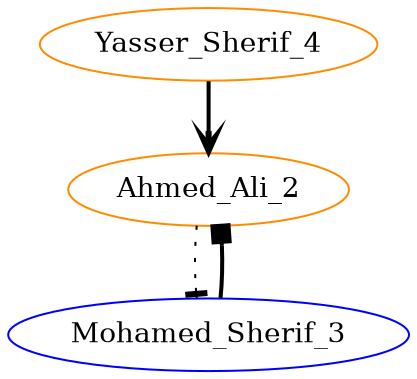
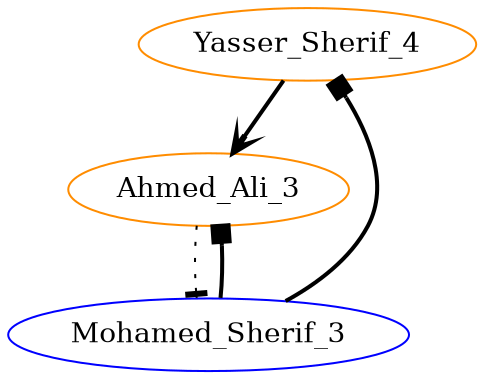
node "Ahmed_Ali_2": label "Ahmed_Ali_2" -> "Ahmed_Ali_3"
edge "Mohamed_Sherif_3" -> "Yasser_Sherif_4": added
